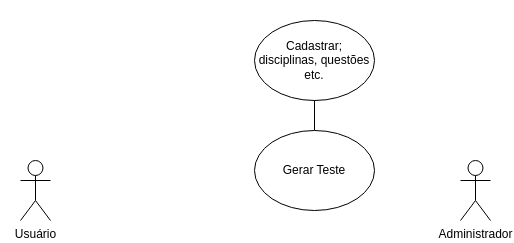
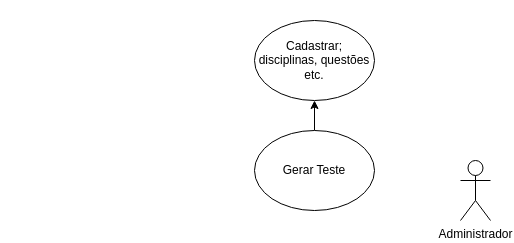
edge "Cadastrar; disciplinas, questões etc." -- "Gerar Teste": arrowhead none -> classic
node "Usuário": removed
